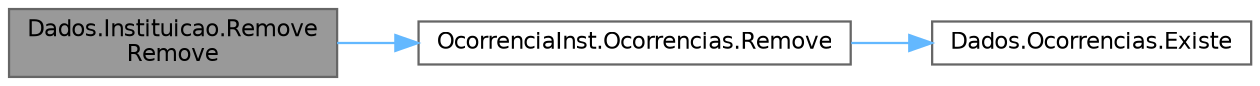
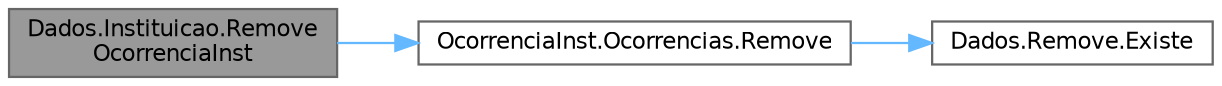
node "Dados.Instituicao.Remove Remove": label "Dados.Instituicao.Remove Remove" -> "Dados.Instituicao.Remove OcorrenciaInst"
node "Dados.Ocorrencias.Existe": label "Dados.Ocorrencias.Existe" -> "Dados.Remove.Existe"
